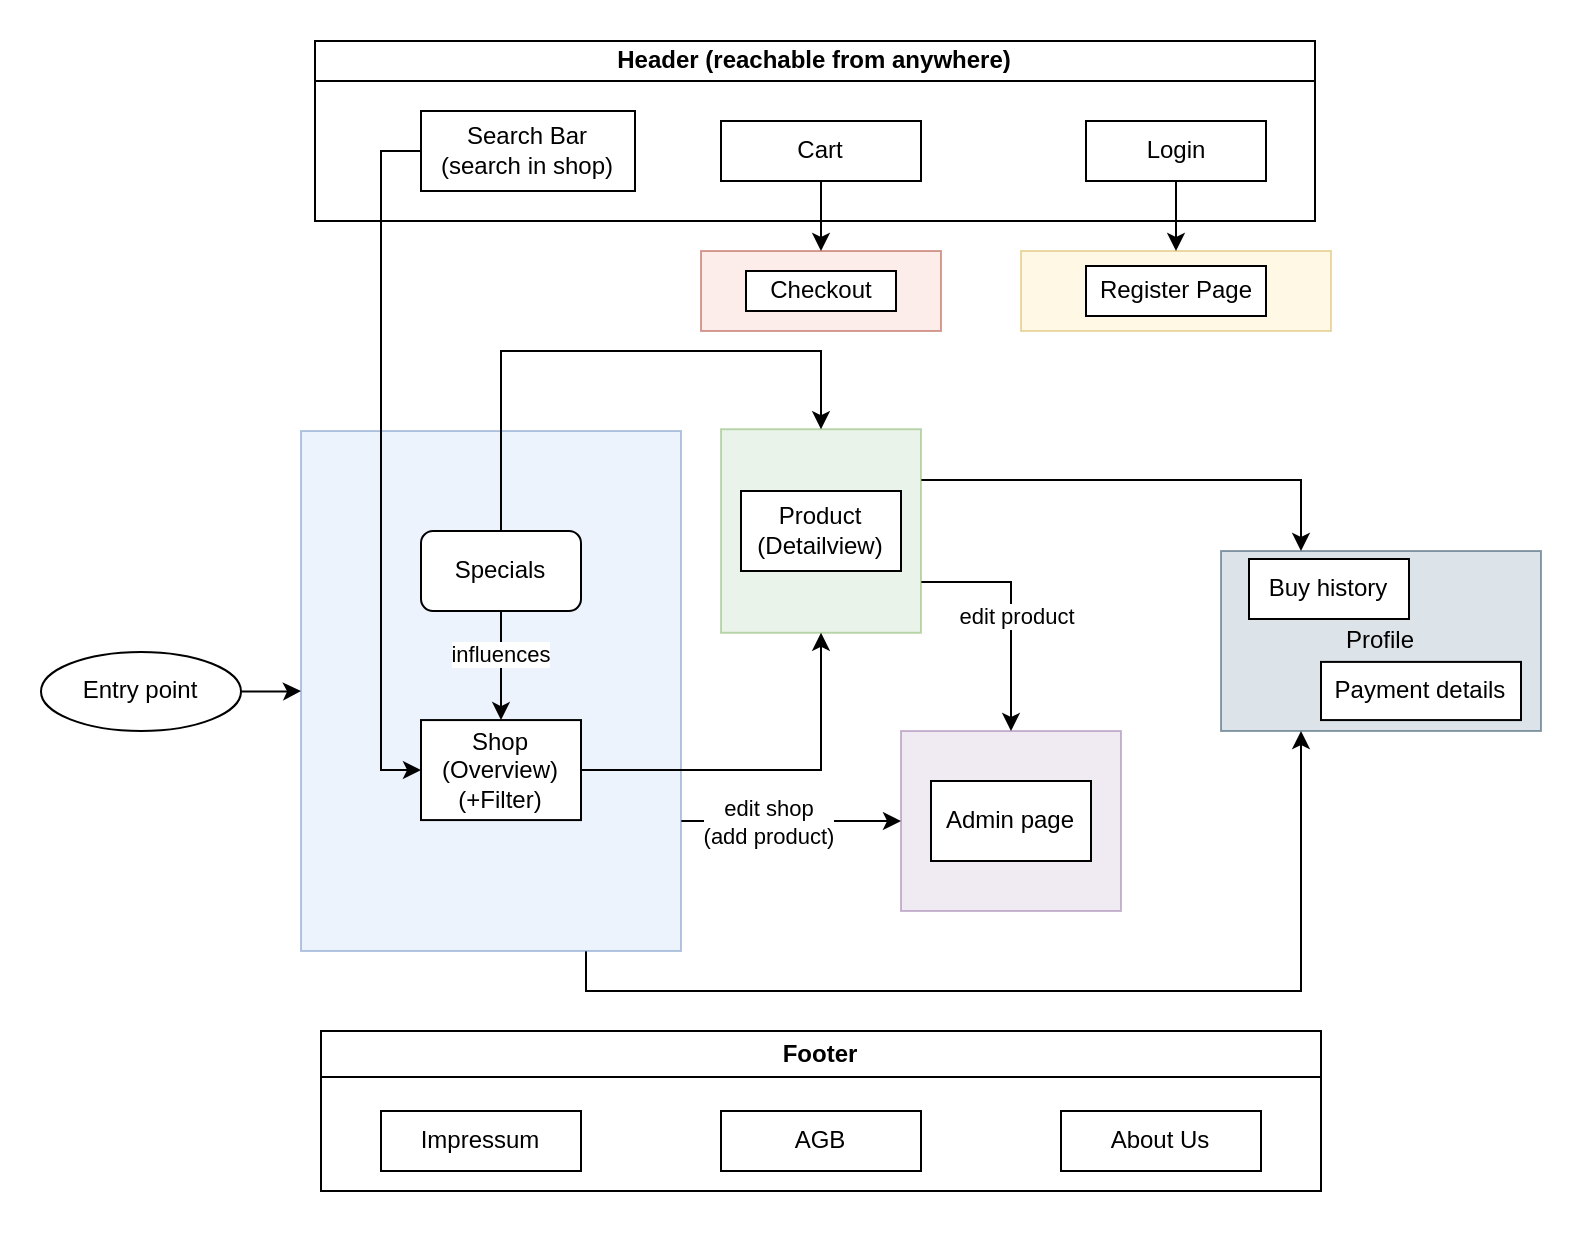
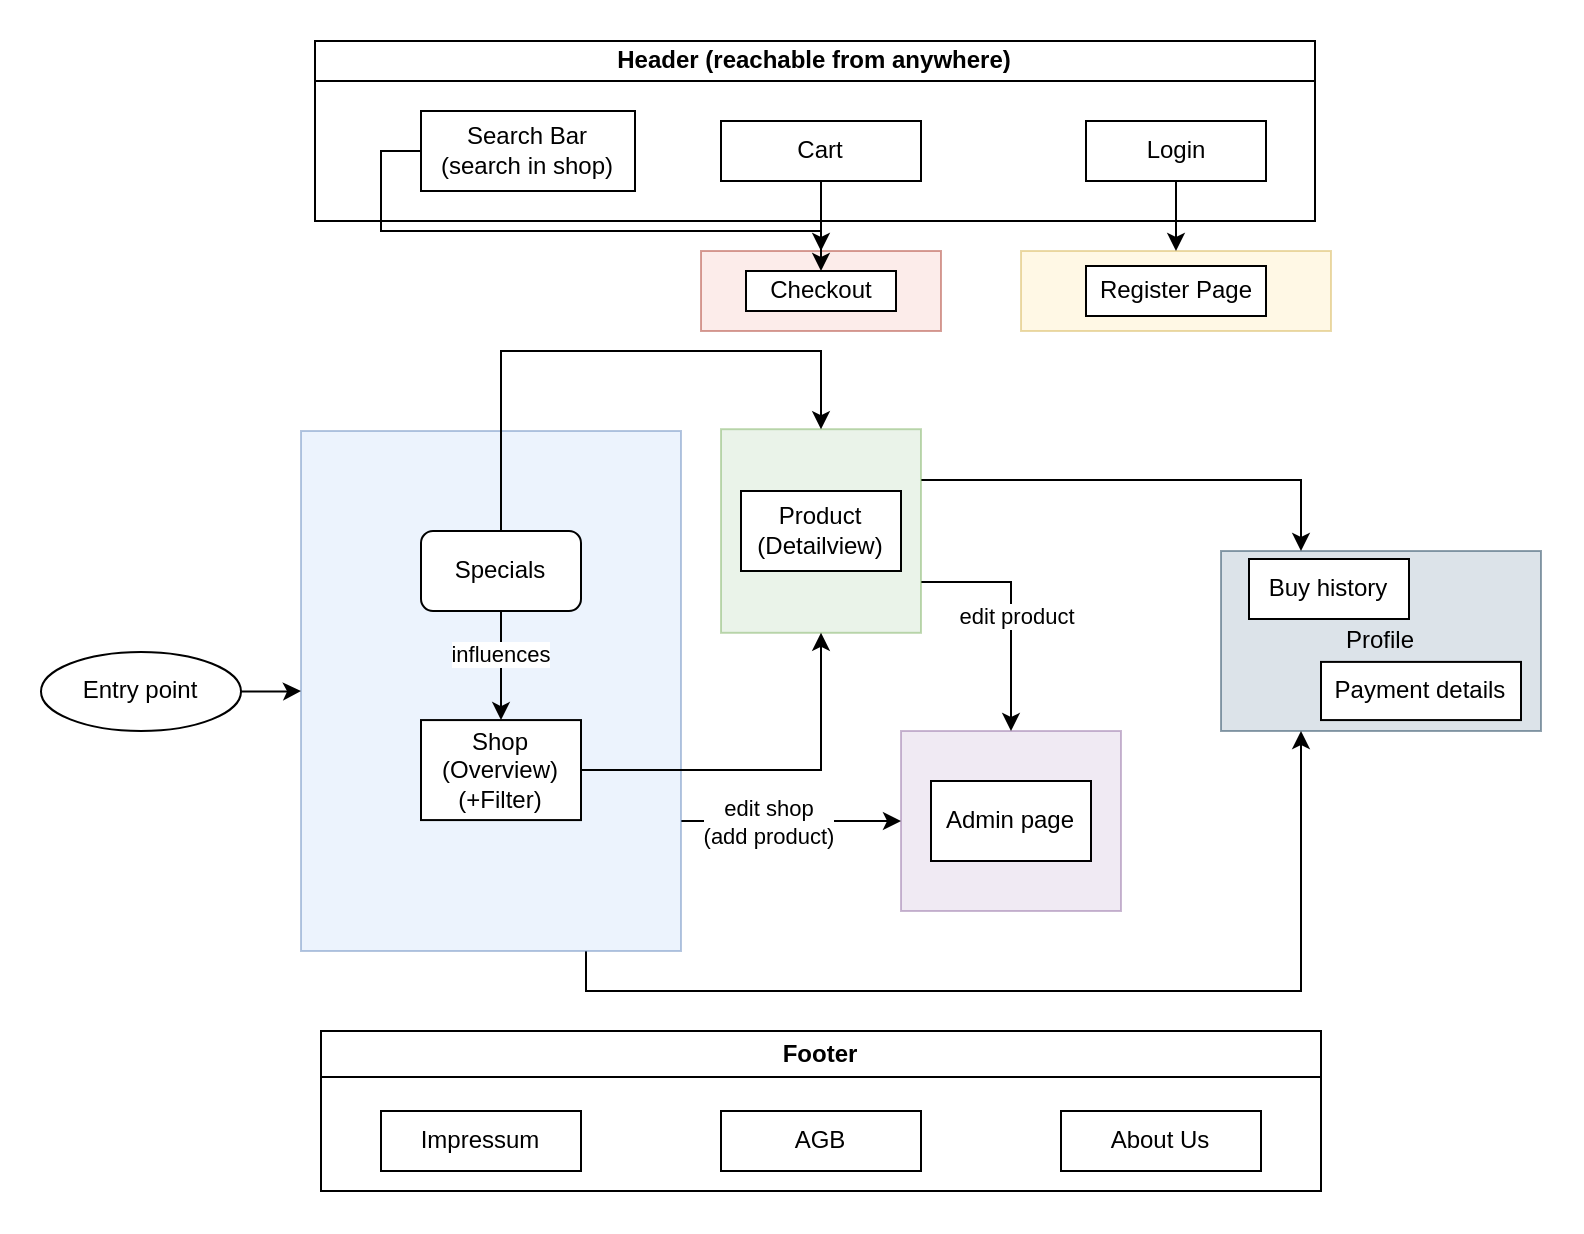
edge "Search Bar (search in shop)" -> "Shop (Overview) (+Filter)": now "Search Bar (search in shop)" -> "Checkout"
